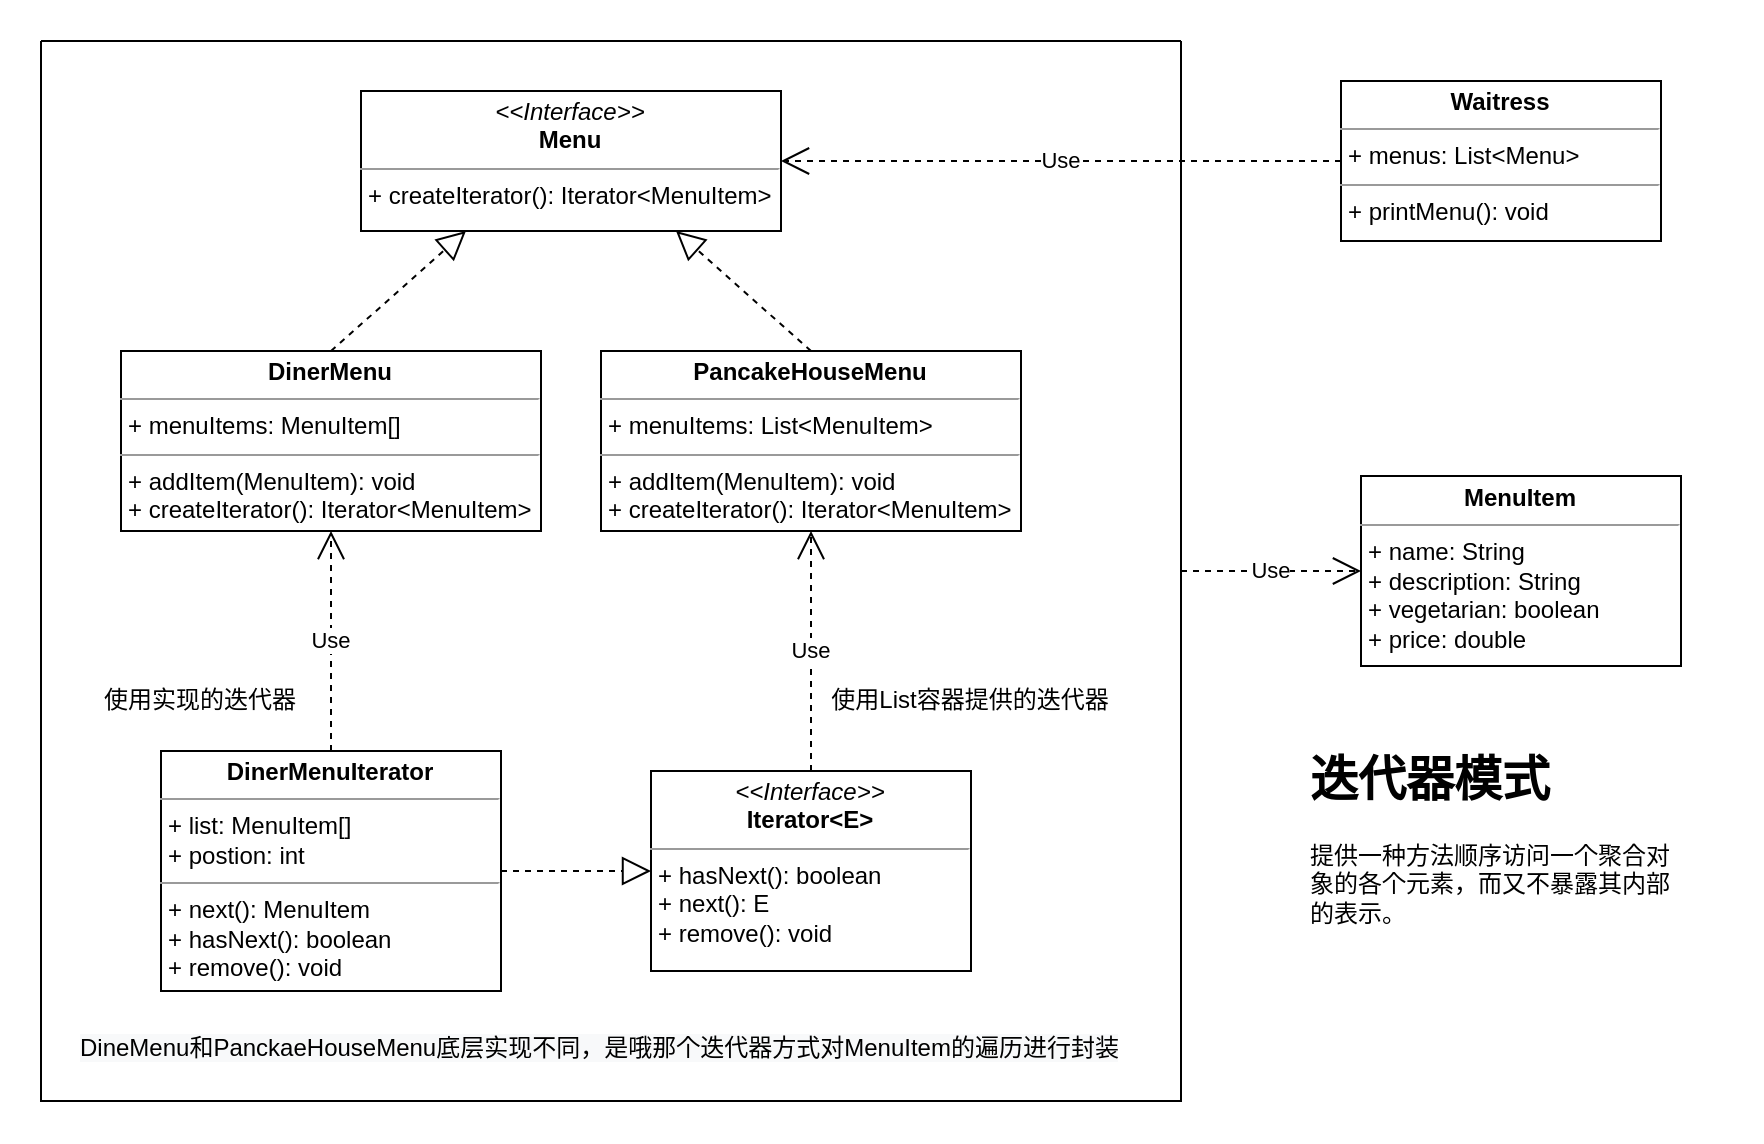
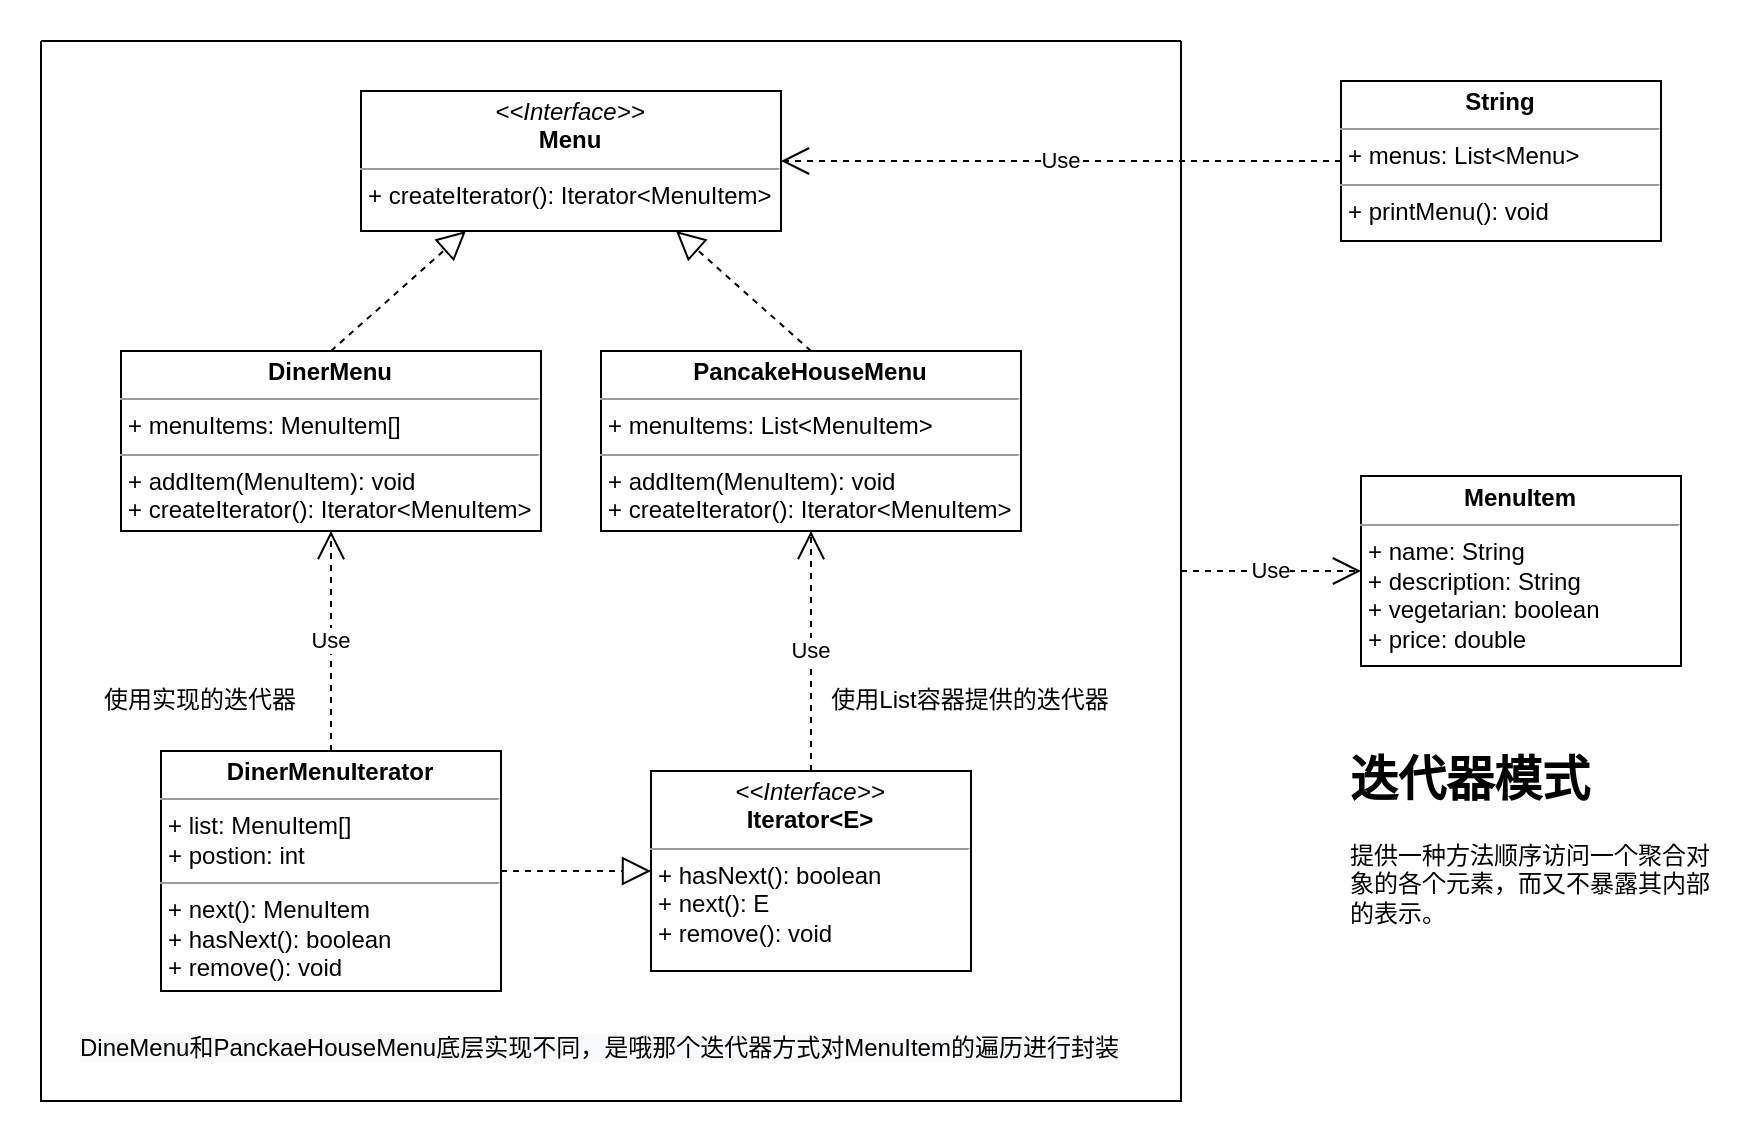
node "Waitress + menus: List<Menu> + printMenu(): void": label "Waitress + menus: List<Menu> + printMenu(): void" -> "String + menus: List<Menu> + printMenu(): void"
node "迭代器模式提供一种方法顺序访问一个聚合对象的各个元素，而又不暴露其内部的表示。": moved (1491, 861) -> (1531, 861)
